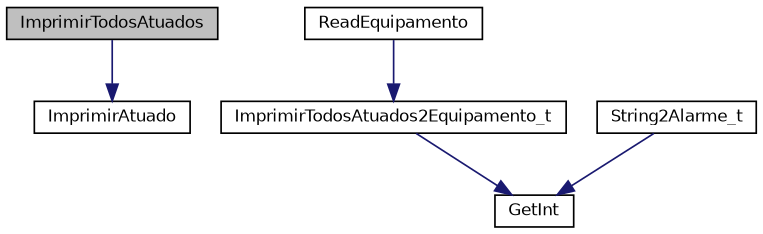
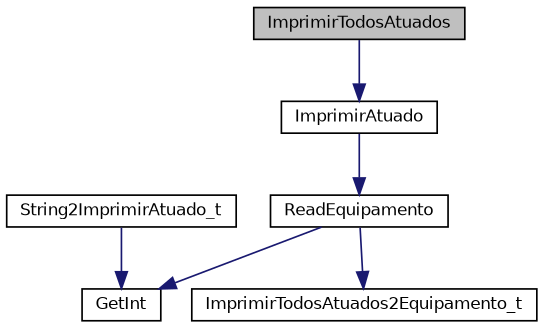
node "String2Alarme_t": label "String2Alarme_t" -> "String2ImprimirAtuado_t"
edge "ImprimirAtuado" -> "ReadEquipamento": added
edge "ImprimirTodosAtuados2Equipamento_t" -> "GetInt": now "ReadEquipamento" -> "GetInt"
